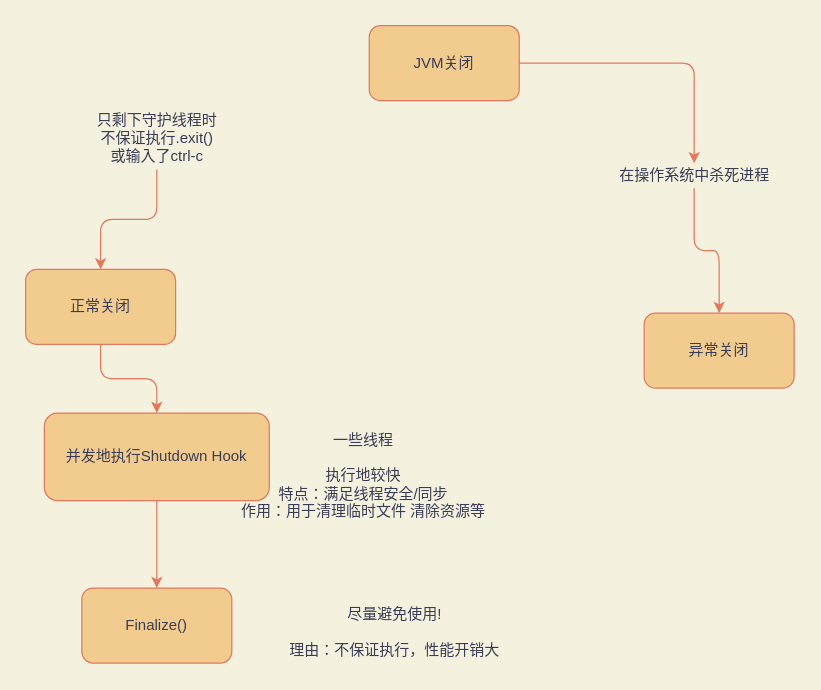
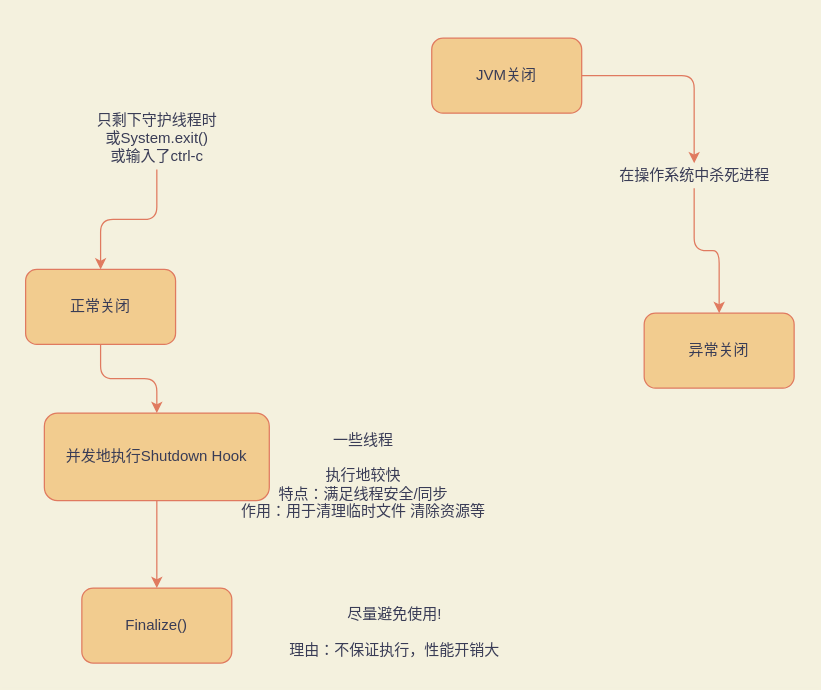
node "JVM关闭": moved (444, 63) -> (507, 76)
node "只剩下守护线程时 不保证执行.exit() 或输入了ctrl-c": label "只剩下守护线程时 不保证执行.exit() 或输入了ctrl-c" -> "只剩下守护线程时 或System.exit() 或输入了ctrl-c"
